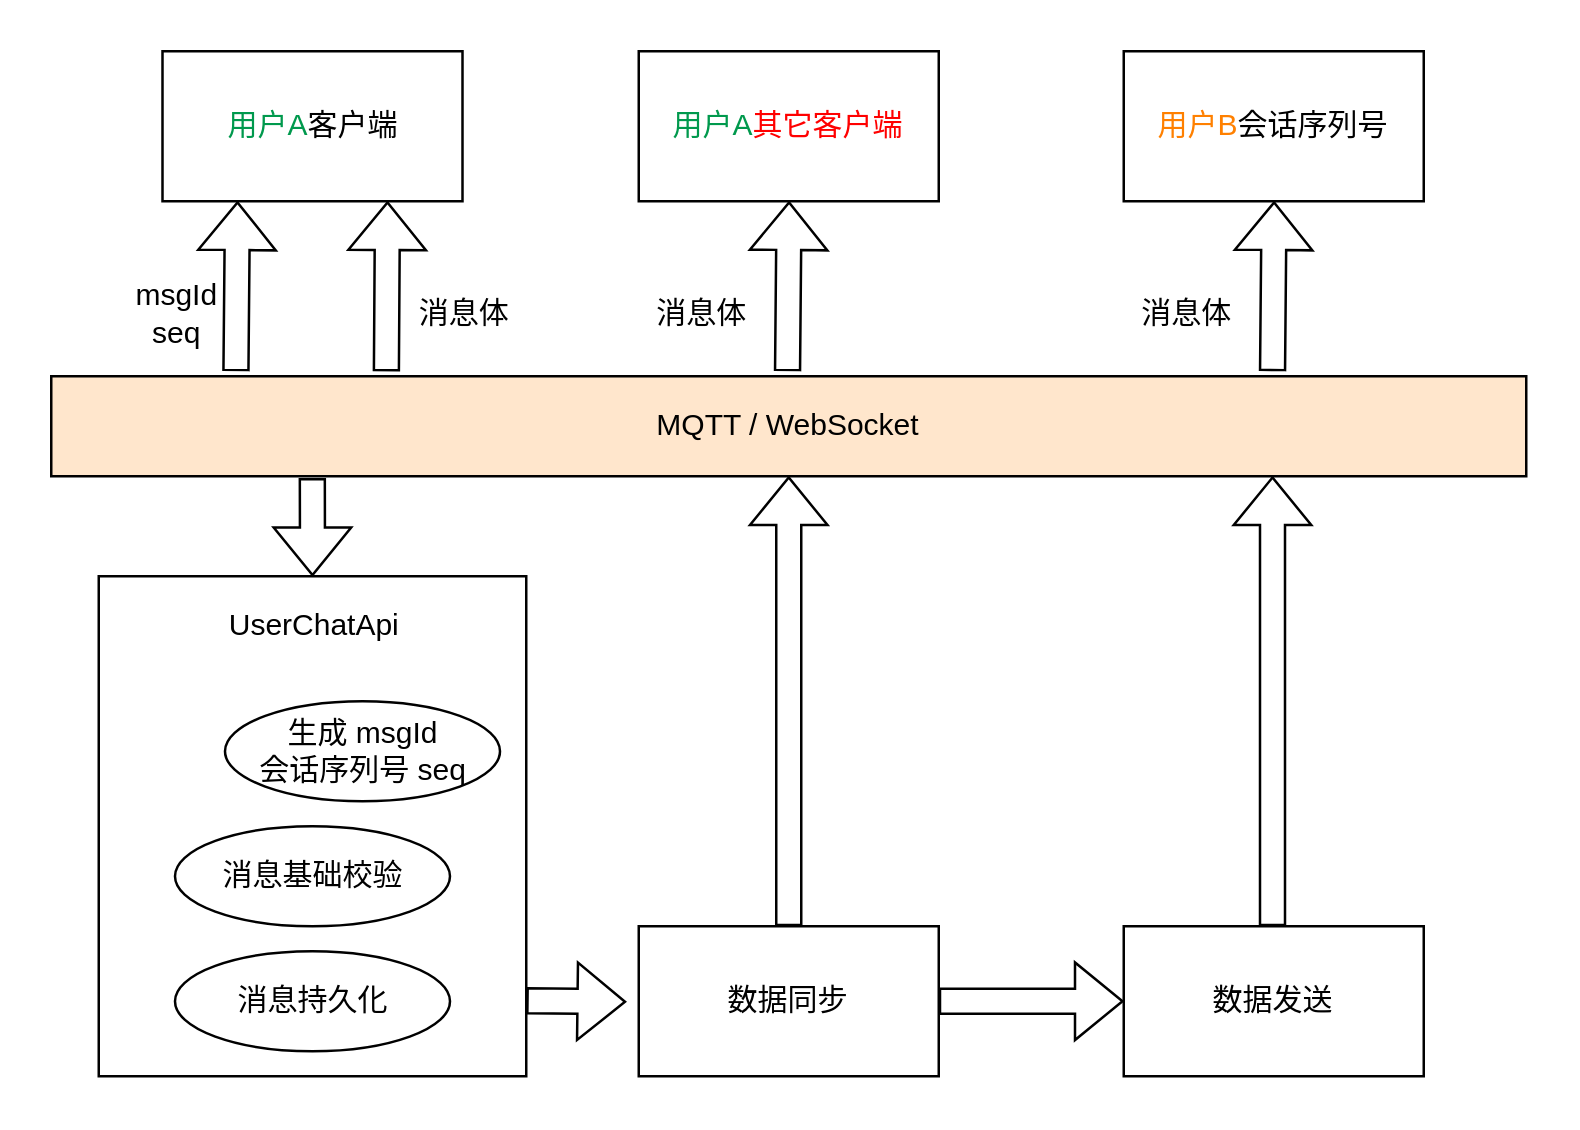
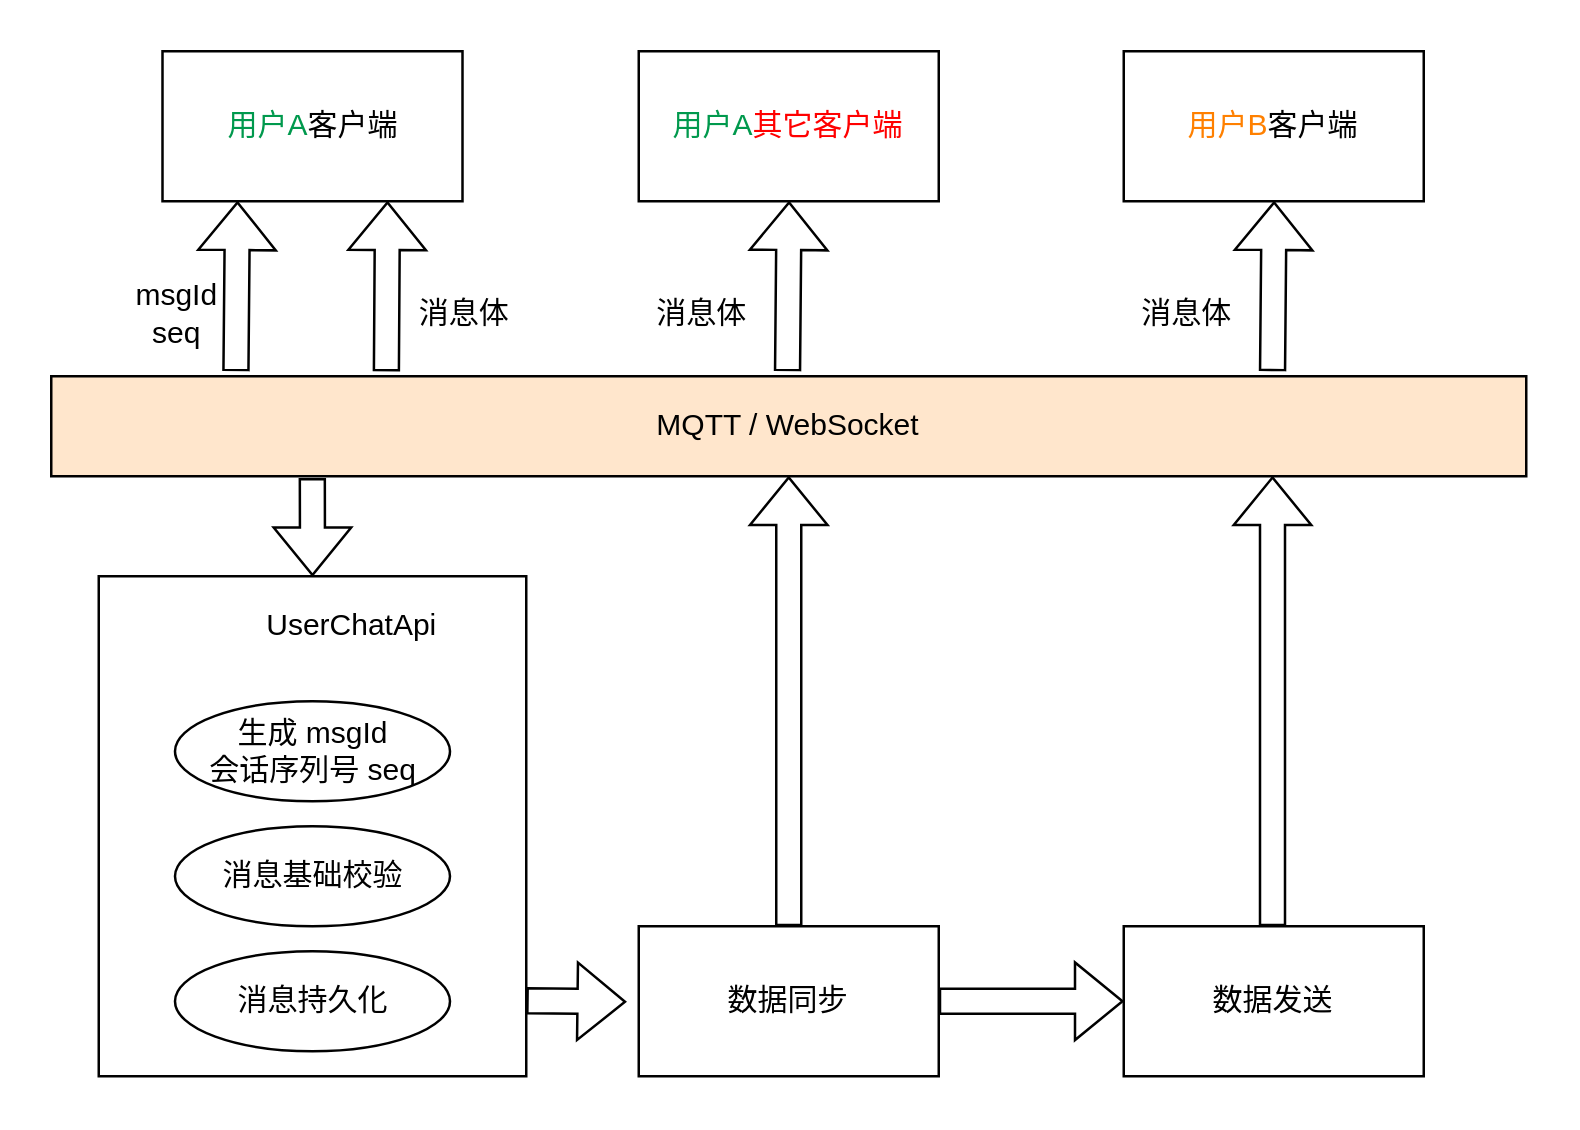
node "用户B会话序列号": label "用户B会话序列号" -> "用户B客户端"
node "UserChatApi": moved (313, 626) -> (350, 626)
node "生成 msgId 会话序列号 seq": moved (363, 751) -> (313, 751)
